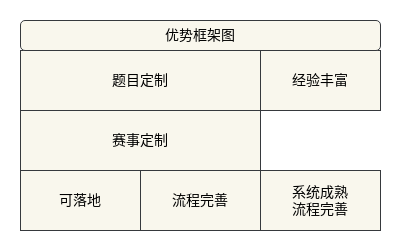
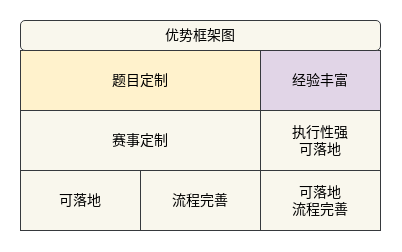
node "题目定制": fillcolor #f9f7ed -> #fff2cc
node "经验丰富": fillcolor #f9f7ed -> #e1d5e7
node "执行性强 可落地": added
node "系统成熟 流程完善": label "系统成熟 流程完善" -> "可落地 流程完善"
